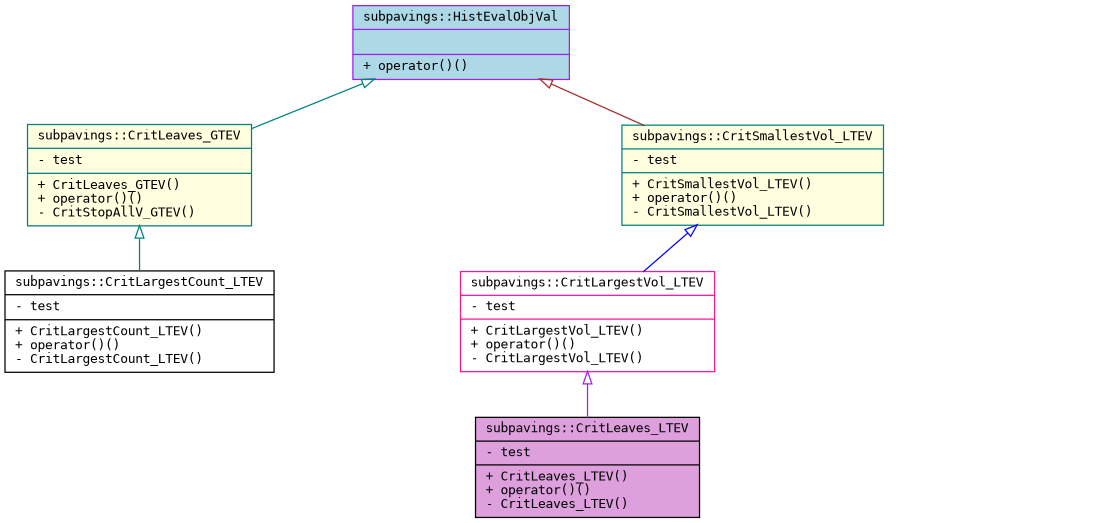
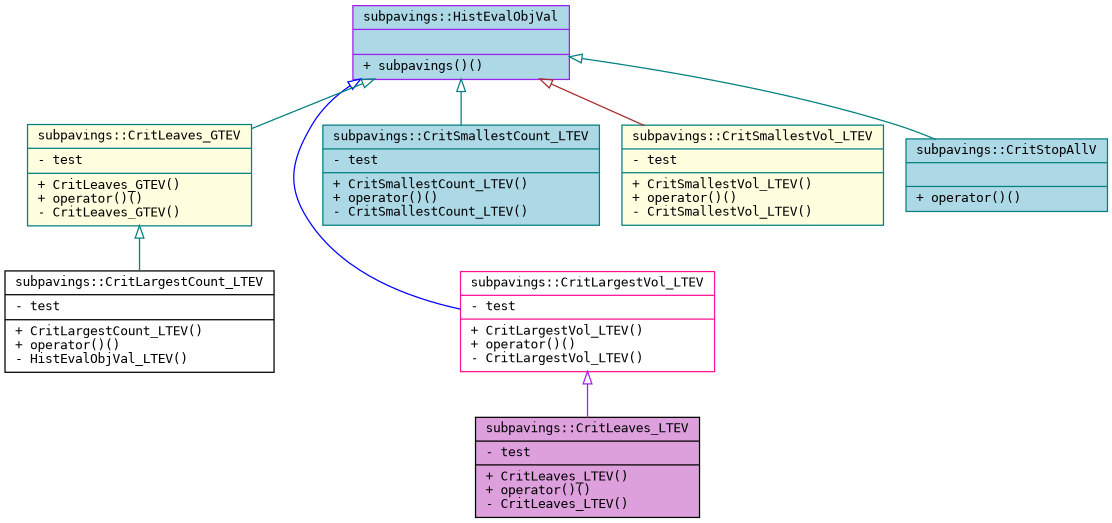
node "subpavings::HistEvalObjVal": text "+ operator()()" -> "+ subpavings()()"
node "subpavings::CritSmallestCount_LTEV": added
node "subpavings::CritStopAllV": added
node "subpavings::CritLeaves_GTEV": text "- CritStopAllV_GTEV()" -> "- CritLeaves_GTEV()"
edge "subpavings::CritLargestVol_LTEV" -> "subpavings::CritSmallestVol_LTEV": now "subpavings::CritLargestVol_LTEV" -> "subpavings::HistEvalObjVal"
node "subpavings::CritLargestCount_LTEV": text "- CritLargestCount_LTEV()" -> "- HistEvalObjVal_LTEV()"
